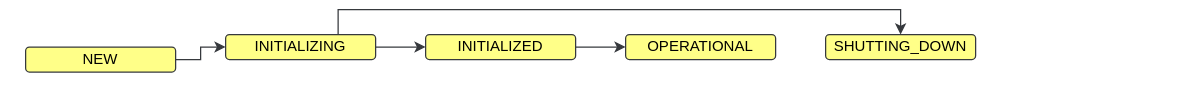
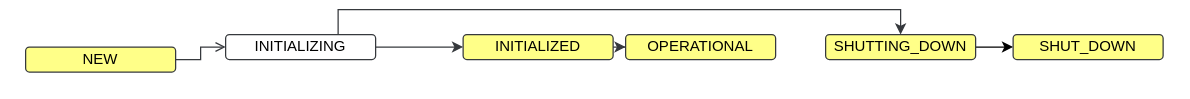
edge "NEW" -> "INITIALIZING": arrowhead classic -> open
node "INITIALIZING": fillcolor #ffff88 -> #ffffff
node "INITIALIZED": moved (501, 47) -> (538, 47)
edge "SHUTTING_DOWN" -> "SHUT_DOWN": added
node "SHUT_DOWN": added
